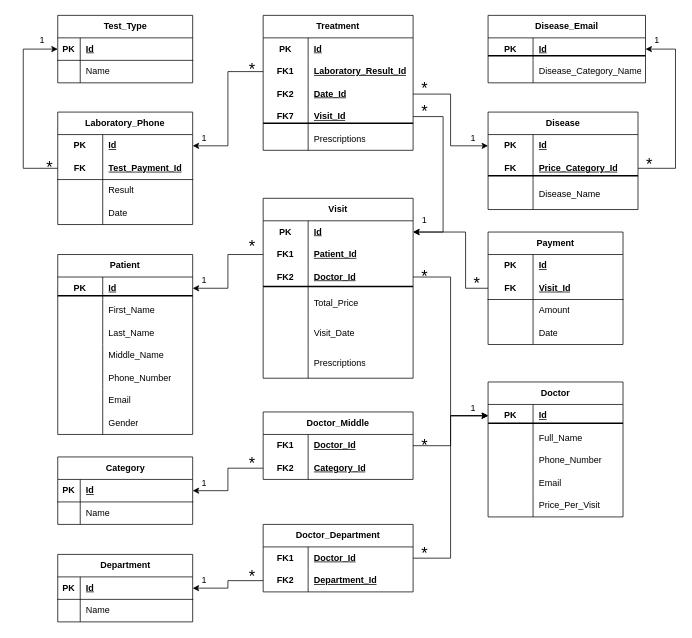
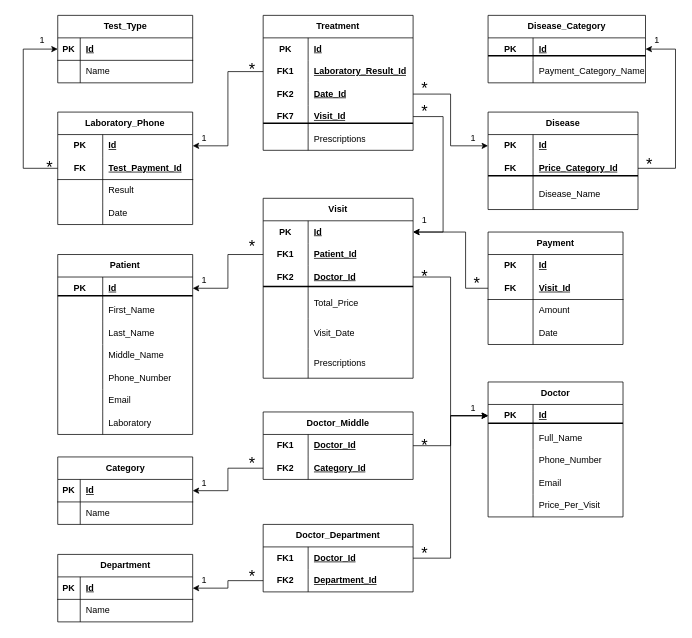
node "Disease_Email": label "Disease_Email" -> "Disease_Category"
node "Disease_Category_Name": label "Disease_Category_Name" -> "Payment_Category_Name"
node "Gender": label "Gender" -> "Laboratory"
